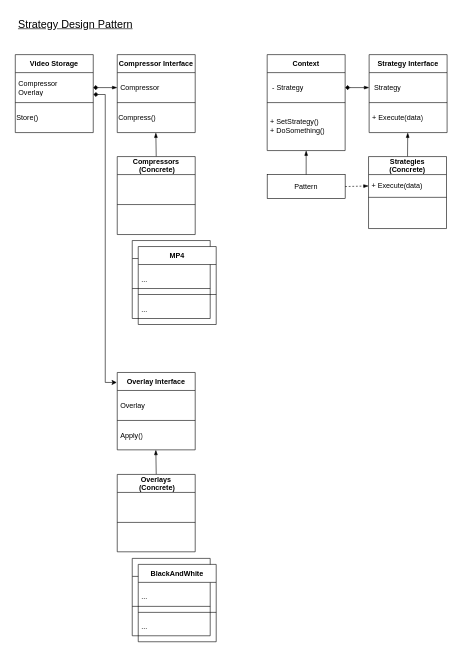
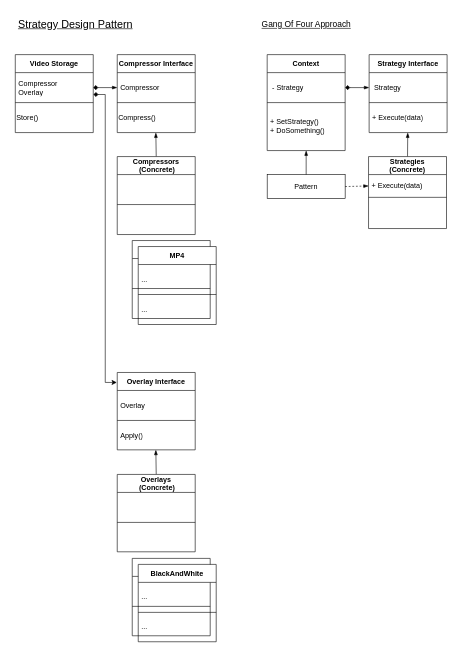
node "Gang Of Four Approach": added
